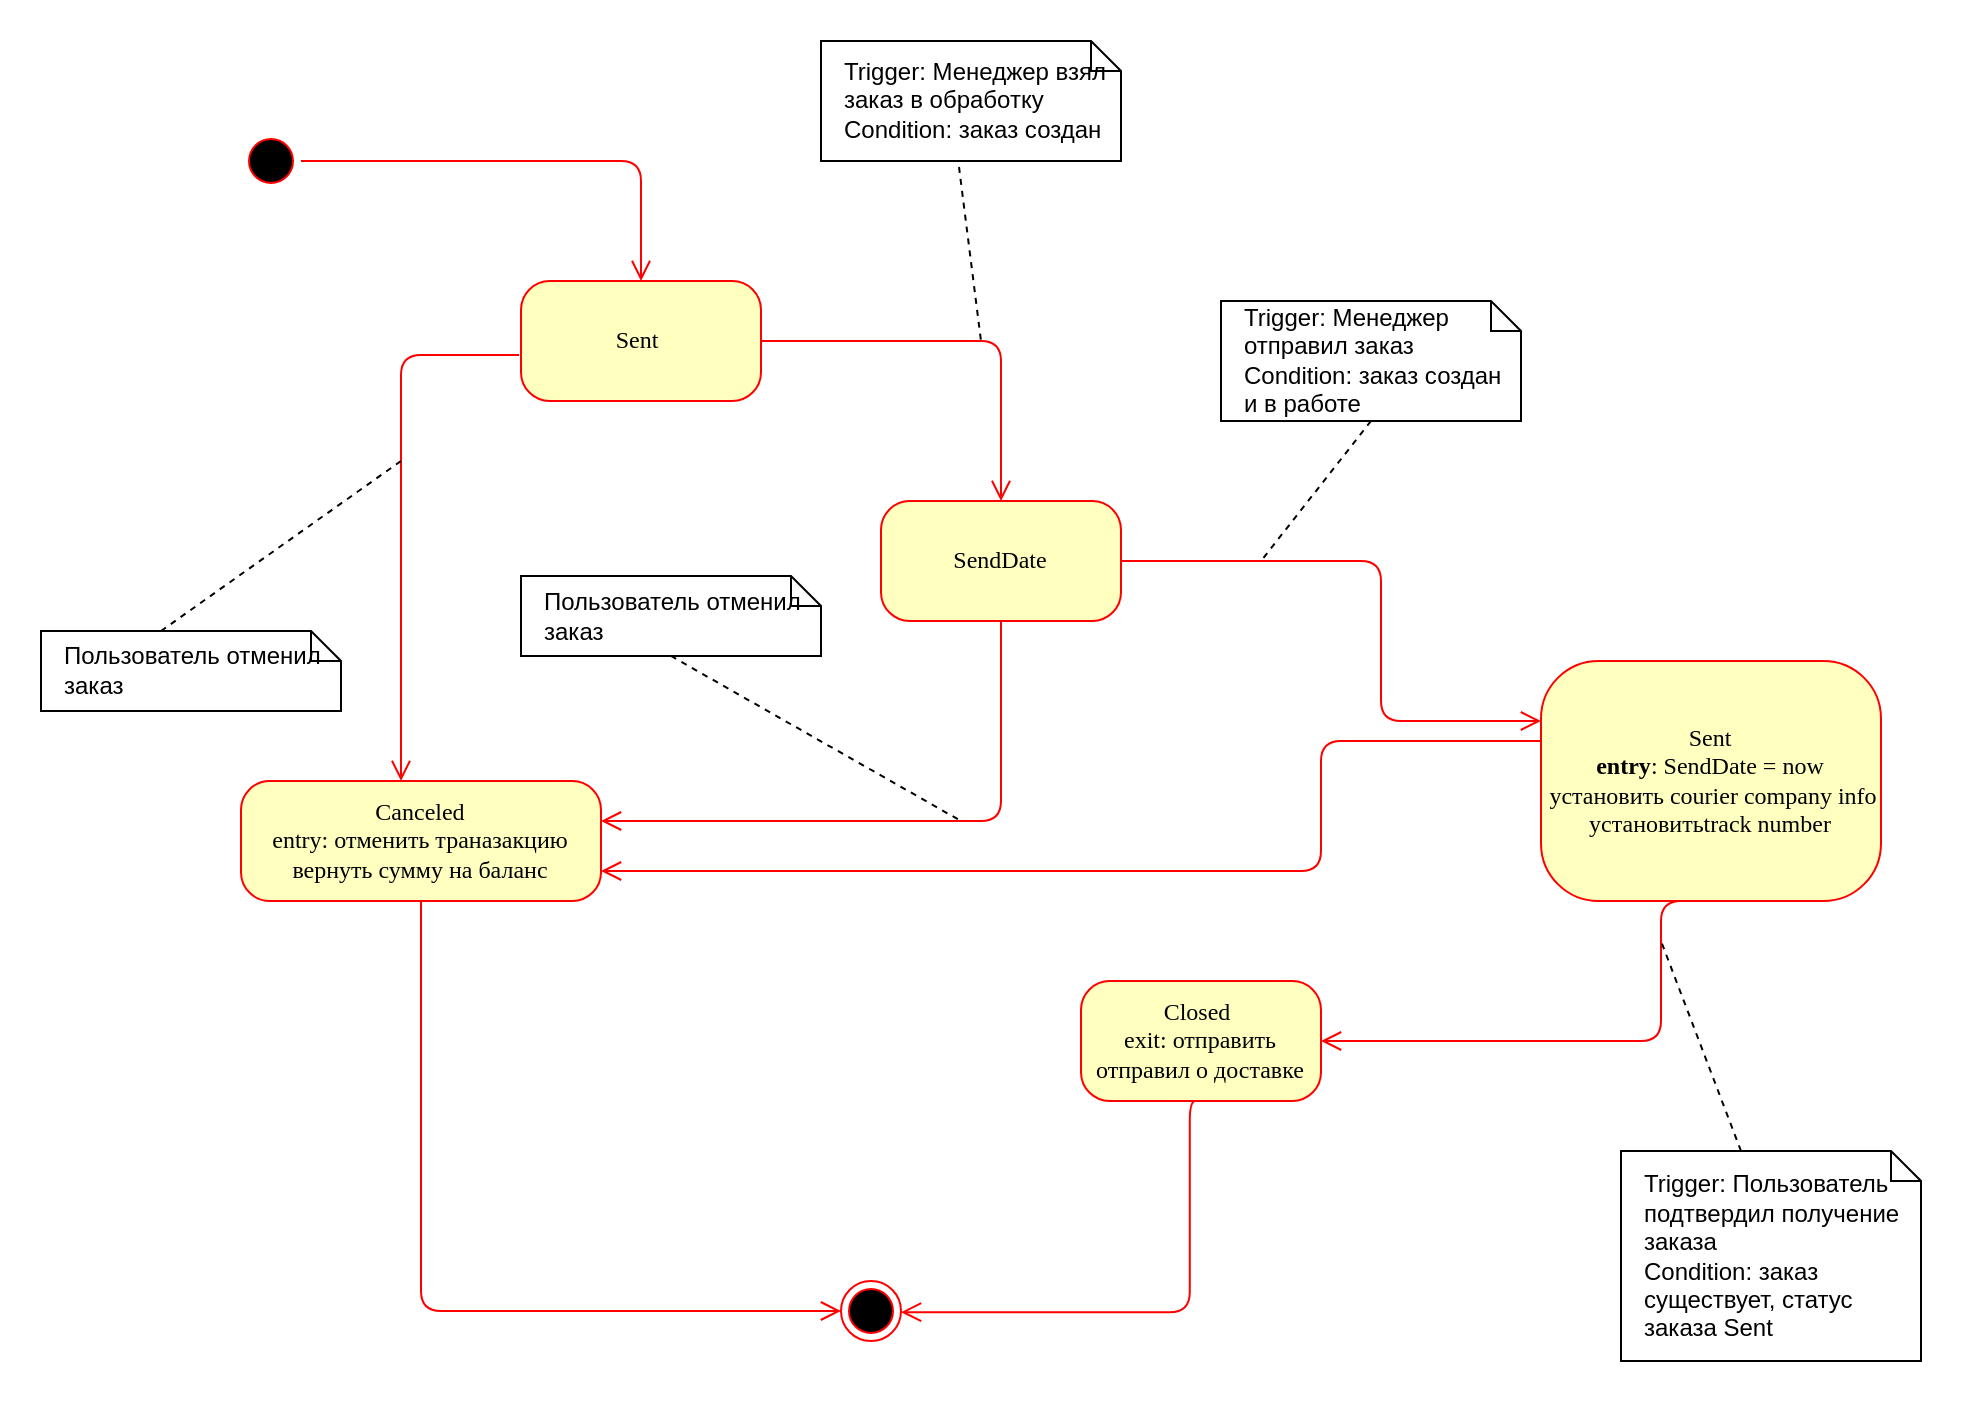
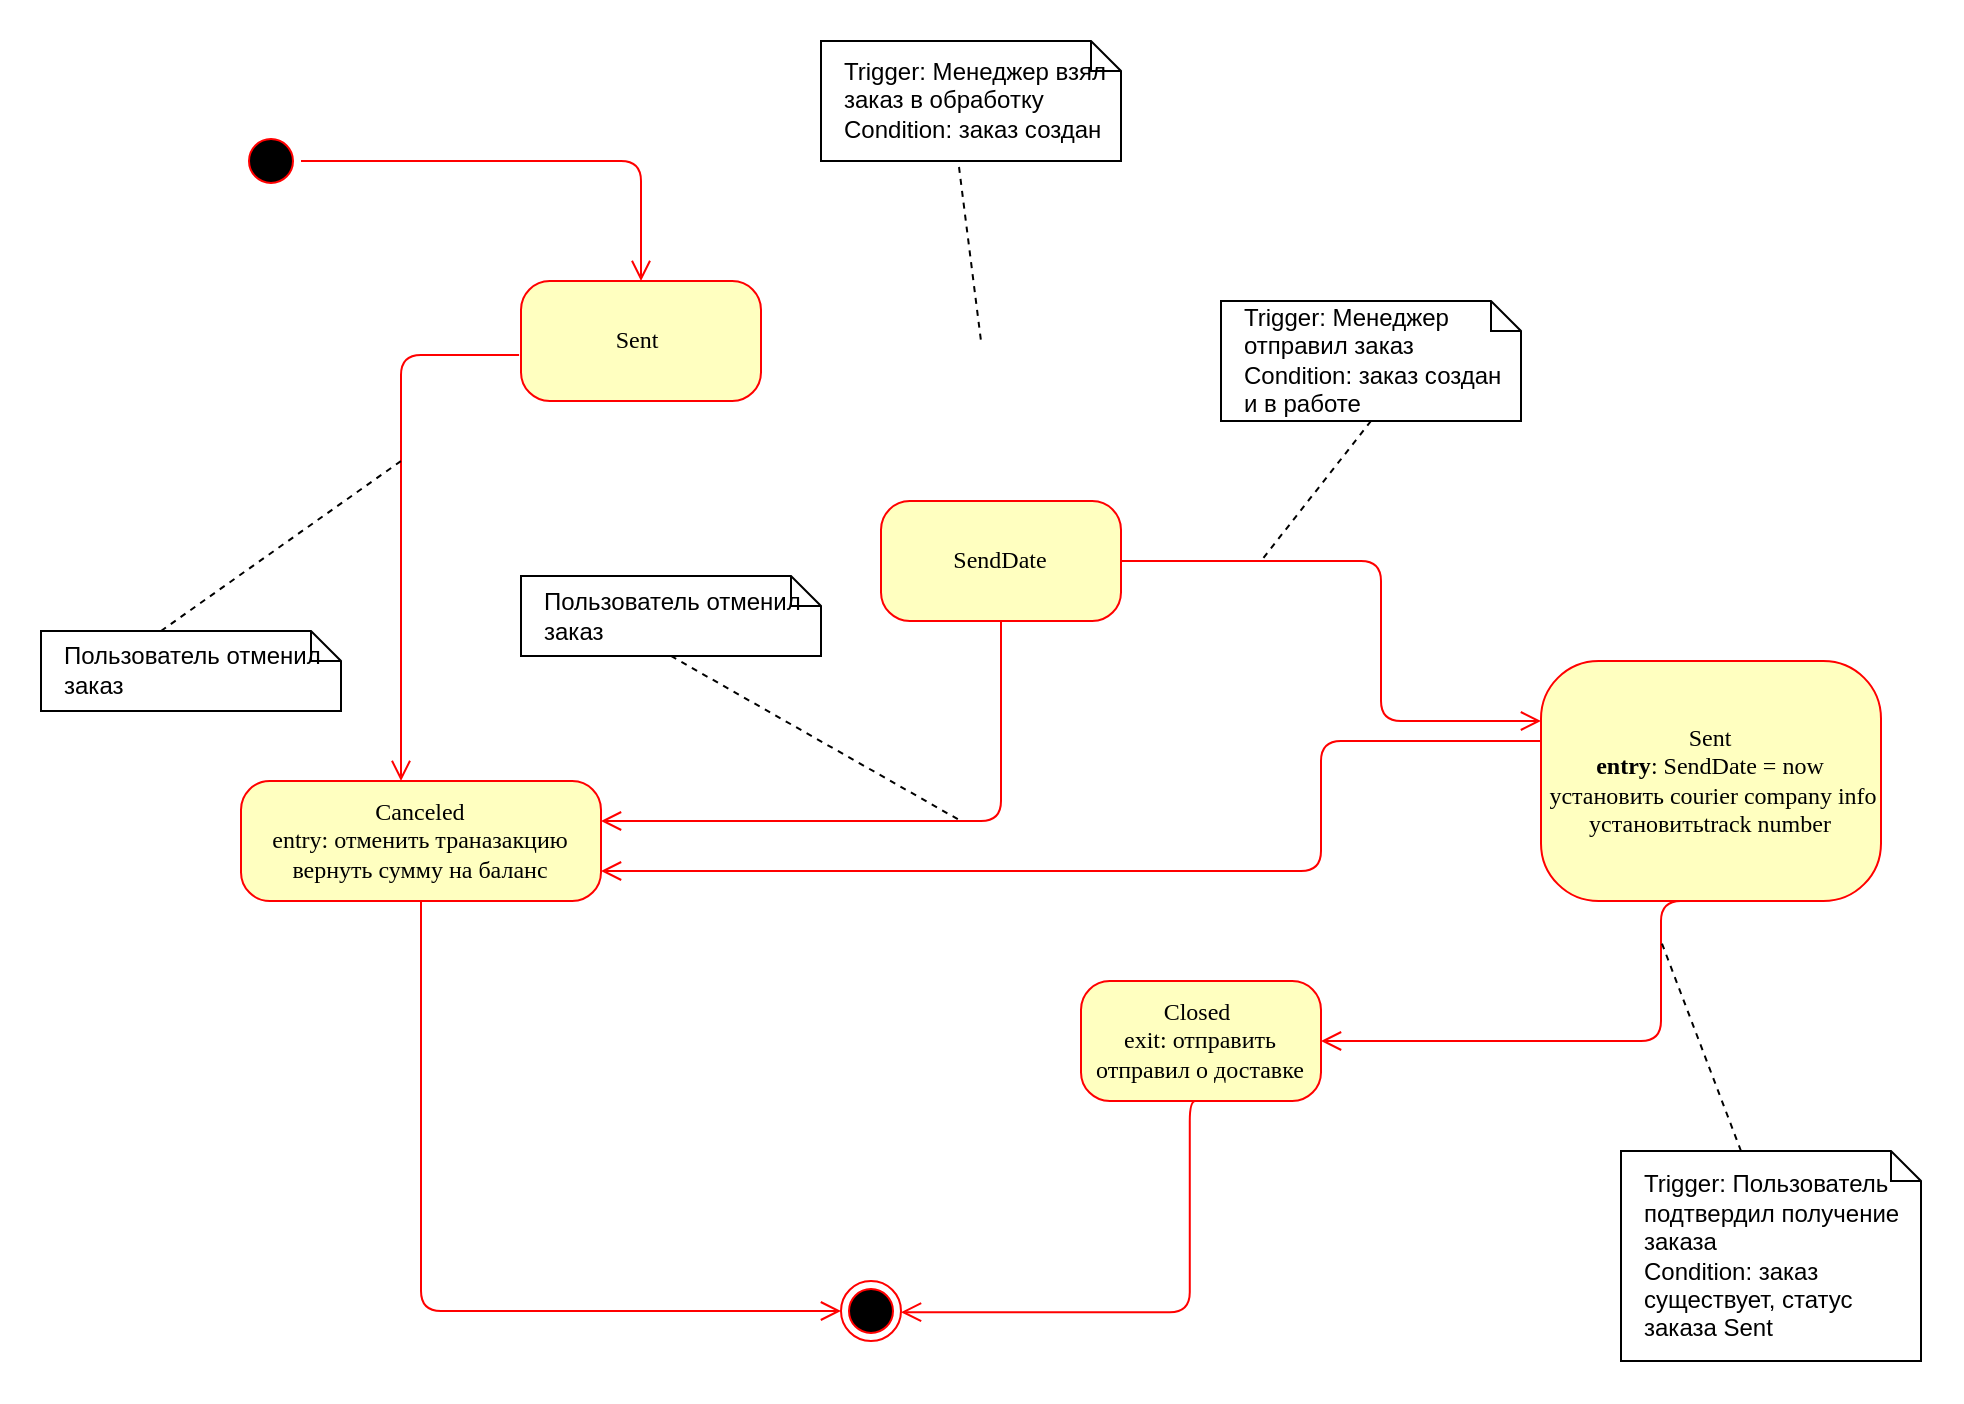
edge "Sent" -> "SendDate": removed
